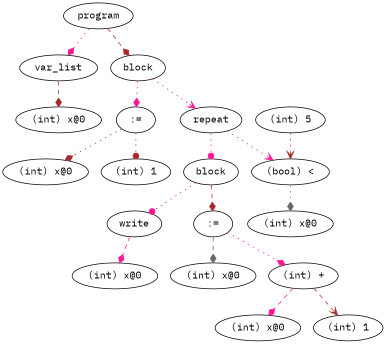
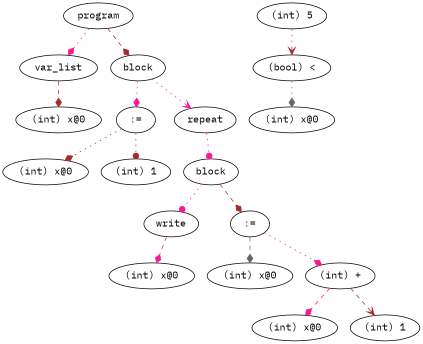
edge "repeat" -> "(bool) <": removed
